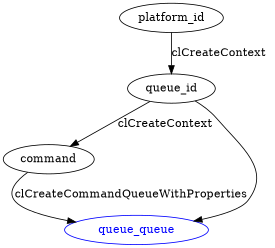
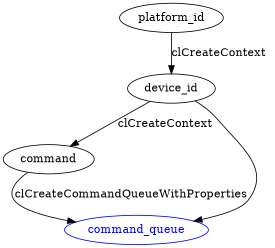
node "queue_id": label "queue_id" -> "device_id"
node "queue_queue": label "queue_queue" -> "command_queue"
